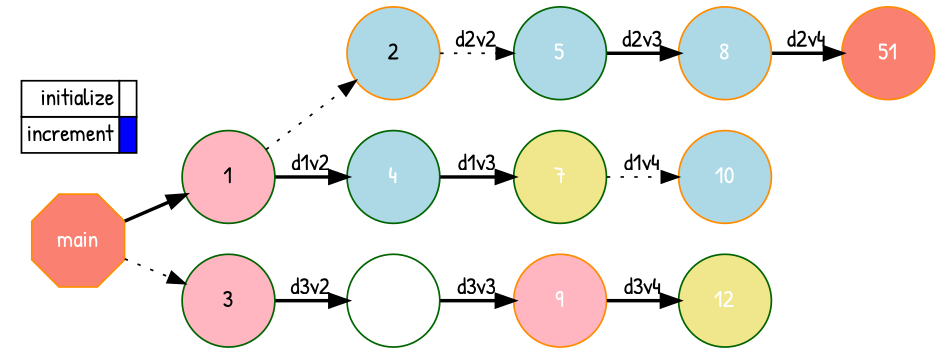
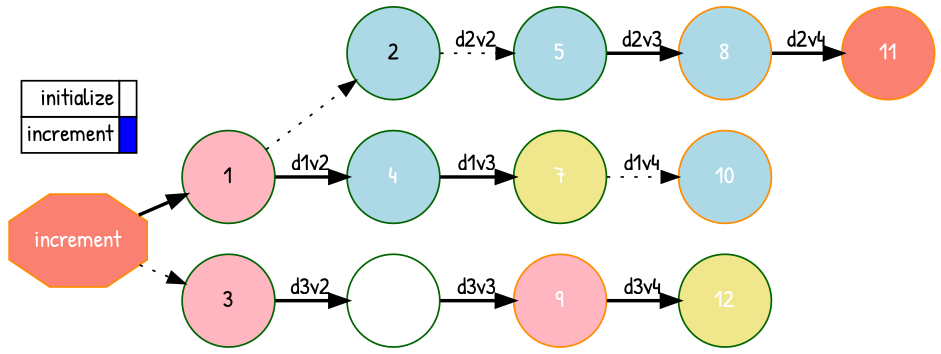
node "2": color darkorange -> darkgreen
node "51": label "51" -> "11"
node "main": label "main" -> "increment"
